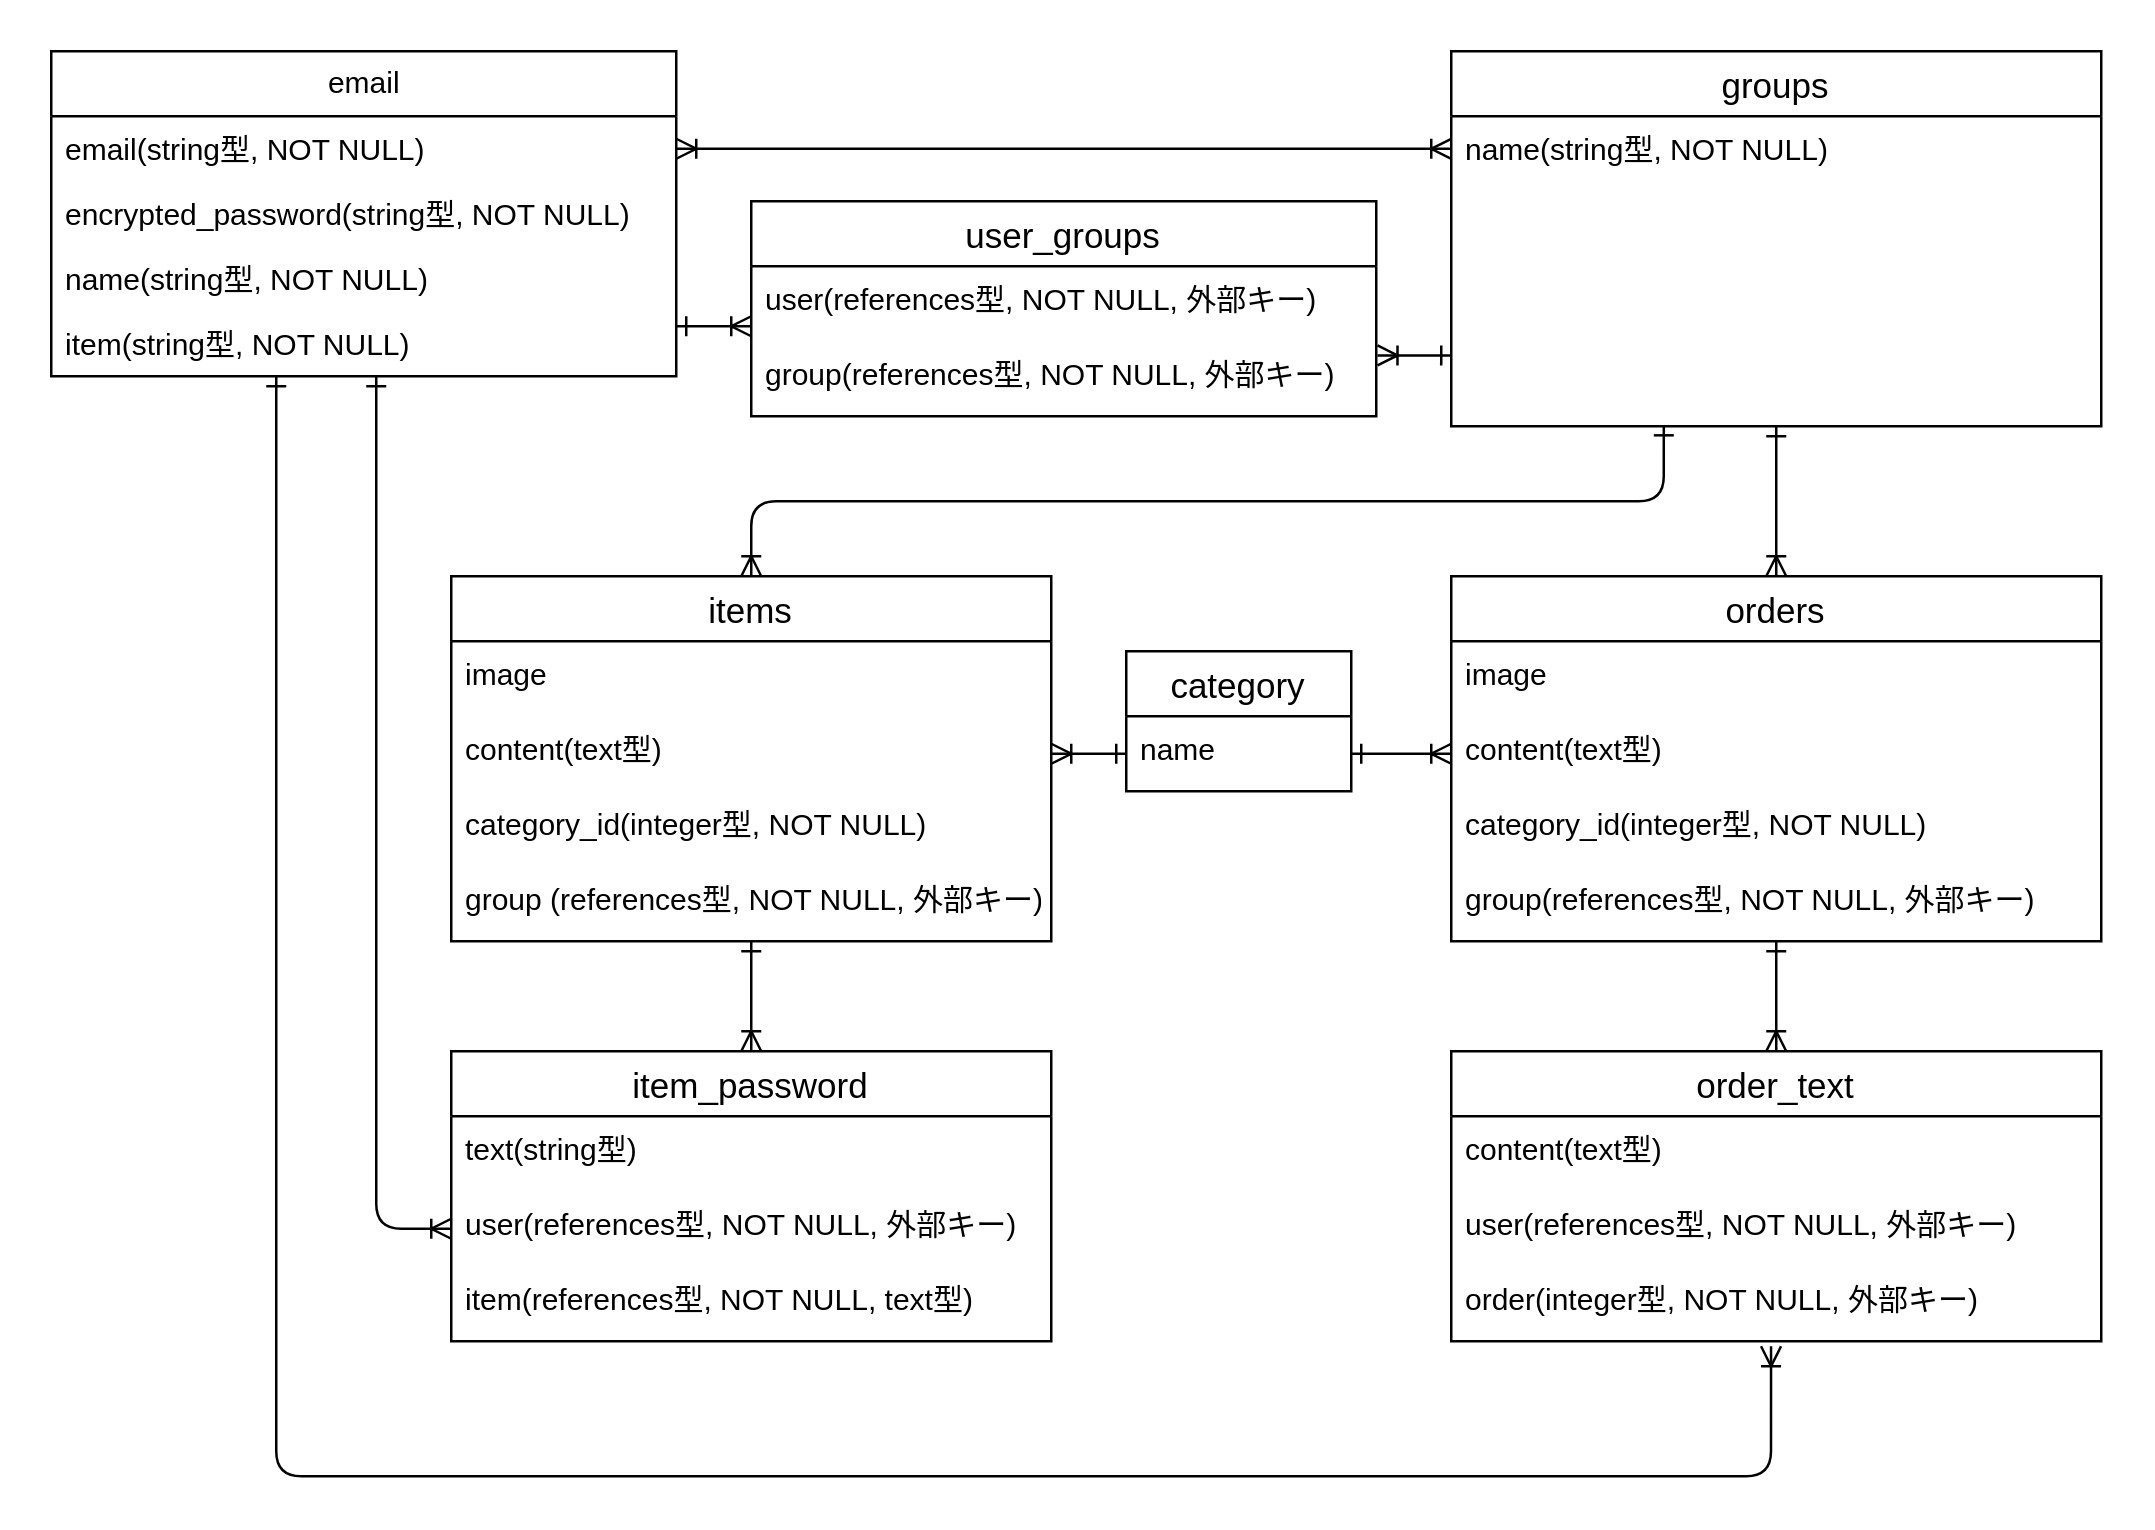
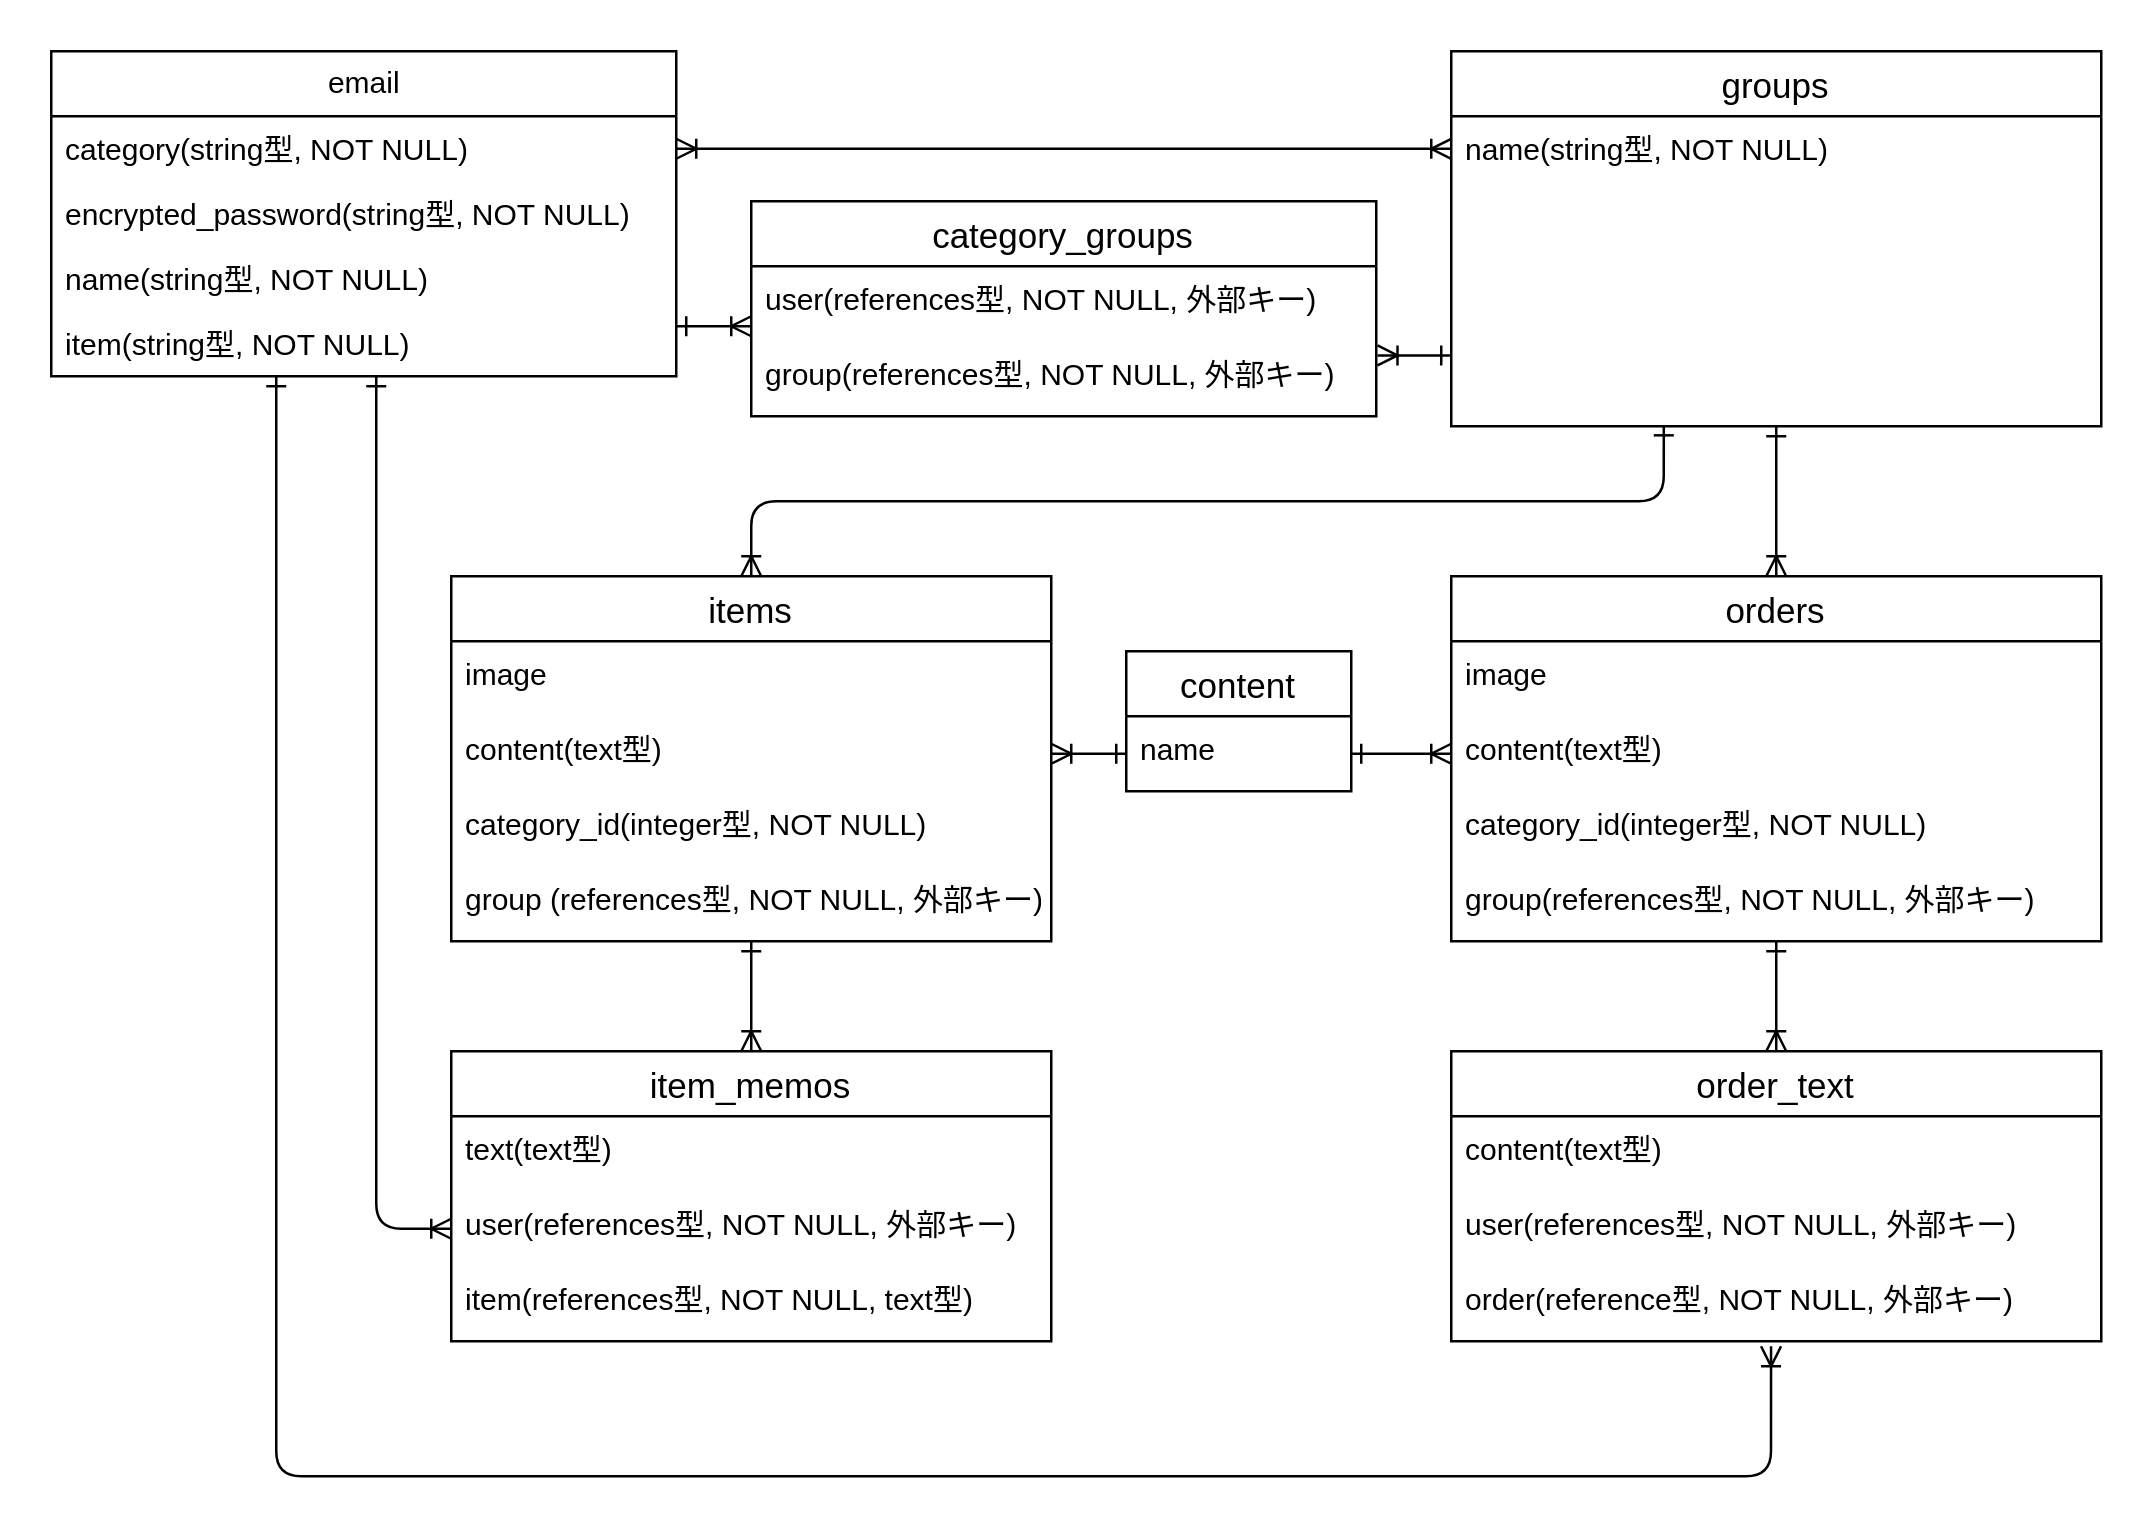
node "email(string型, NOT NULL)": label "email(string型, NOT NULL)" -> "category(string型, NOT NULL)"
node "user_groups": label "user_groups" -> "category_groups"
node "category": label "category" -> "content"
node "item_password": label "item_password" -> "item_memos"
node "text(string型)": label "text(string型)" -> "text(text型)"
node "order(integer型, NOT NULL, 外部キー)": label "order(integer型, NOT NULL, 外部キー)" -> "order(reference型, NOT NULL, 外部キー)"
